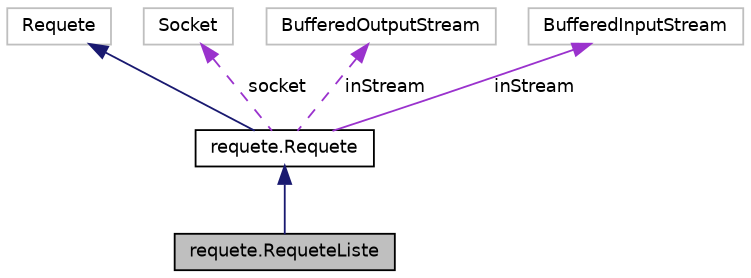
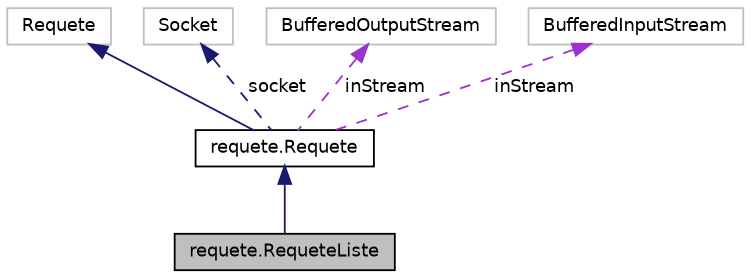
edge "requete.Requete" -> "BufferedInputStream": style solid -> dashed
edge "requete.Requete" -> "Socket": color darkorchid3 -> midnightblue
